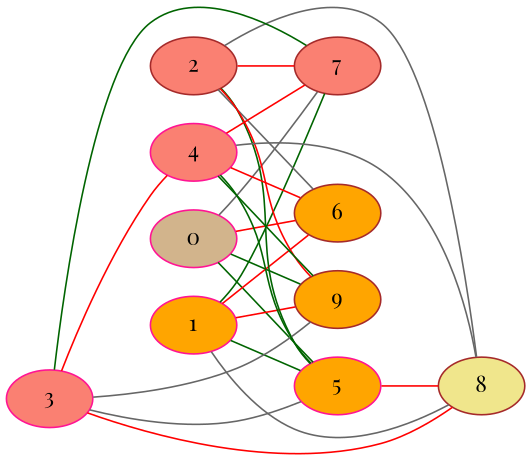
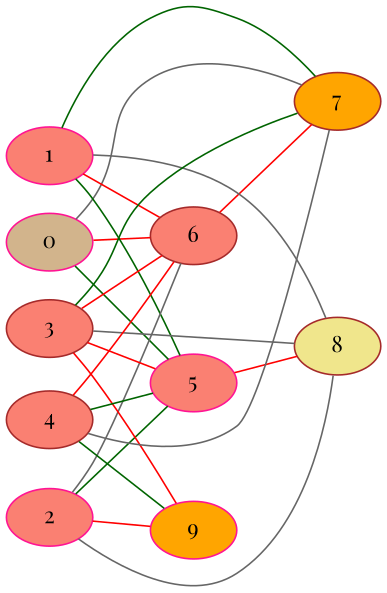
node "2": color brown -> deeppink
edge "2" -- "7": now "6" -- "7"
node "7": fillcolor salmon -> orange
edge "7" -- "4": color red -> gray40
node "4": color deeppink -> brown
edge "4" -- "8": removed
node "6": fillcolor orange -> salmon
edge "4" -- "3": now "6" -- "3"
edge "0" -- "9": removed
node "9": color brown -> deeppink
edge "9" -- "1": removed
node "1": fillcolor orange -> salmon
edge "9" -- "3": color gray40 -> red
node "5": fillcolor orange -> salmon
node "3": color deeppink -> brown
edge "5" -- "3": color gray40 -> red
edge "8" -- "3": color red -> gray40
